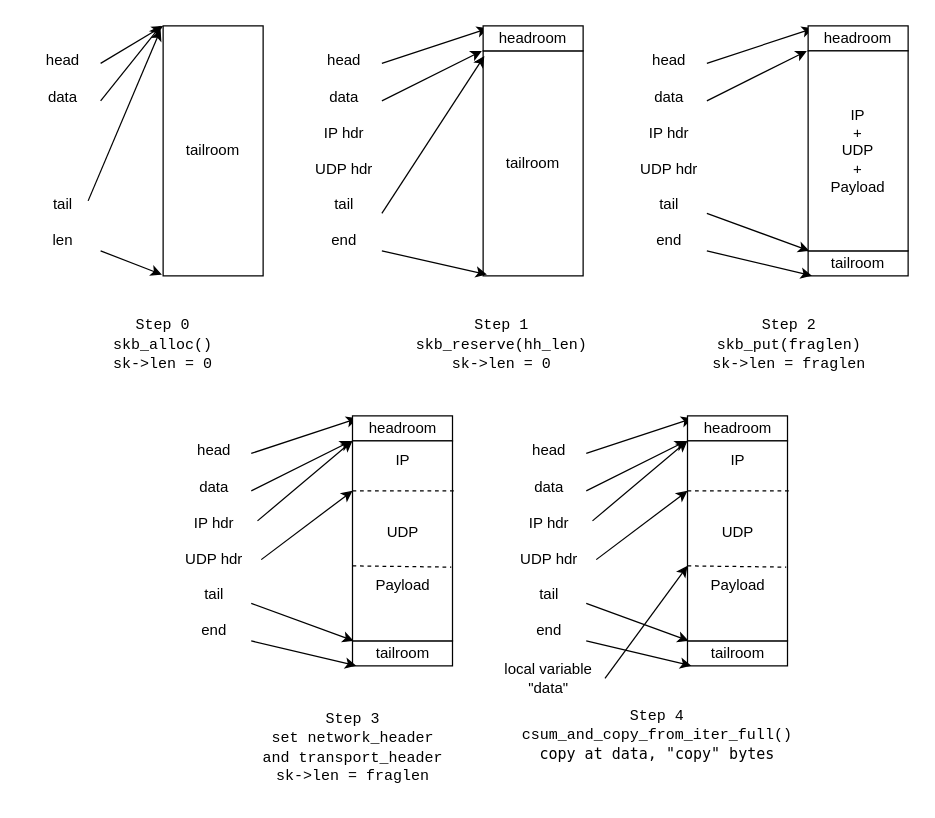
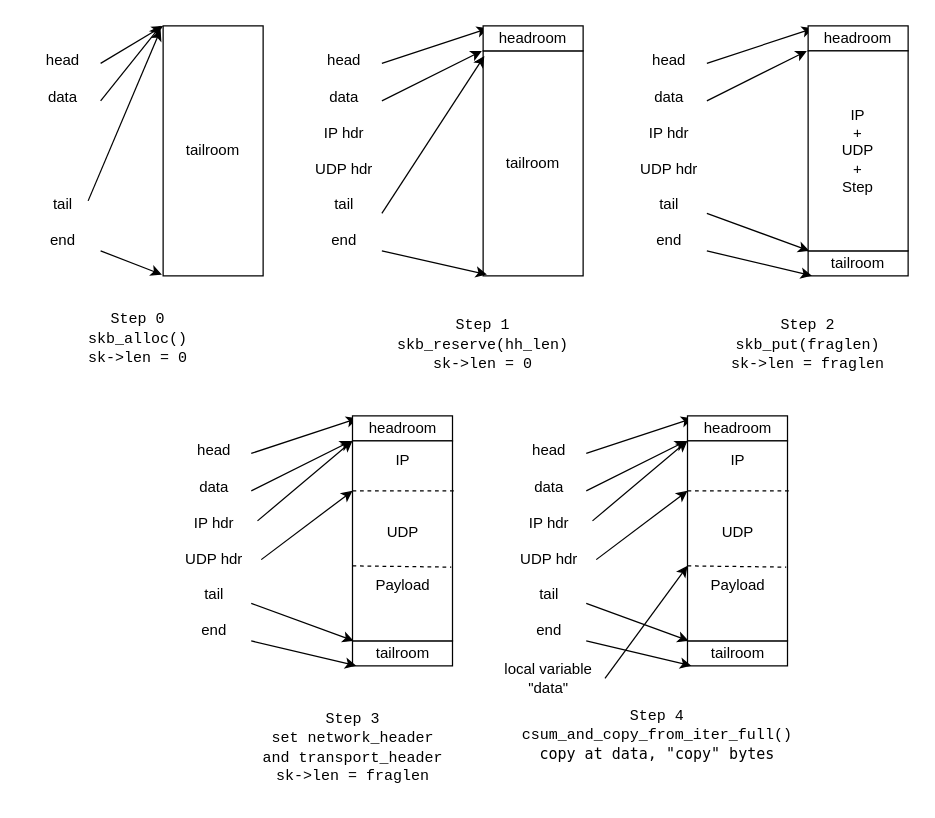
node "head data tail len": label "head data tail len" -> "head data tail end"
node "IP + UDP + Payload": label "IP + UDP + Payload" -> "IP + UDP + Step"
node "Step 0 skb_alloc() sk->len = 0": moved (163, 344) -> (138, 338)
node "Step 1 skb_reserve(hh_len) sk->len = 0": moved (502, 344) -> (483, 344)
node "Step 2 skb_put(fraglen) sk->len = fraglen": moved (789, 344) -> (808, 344)
